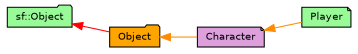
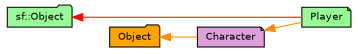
edge "Object" -> "sf::Object": now "Player" -> "sf::Object"
